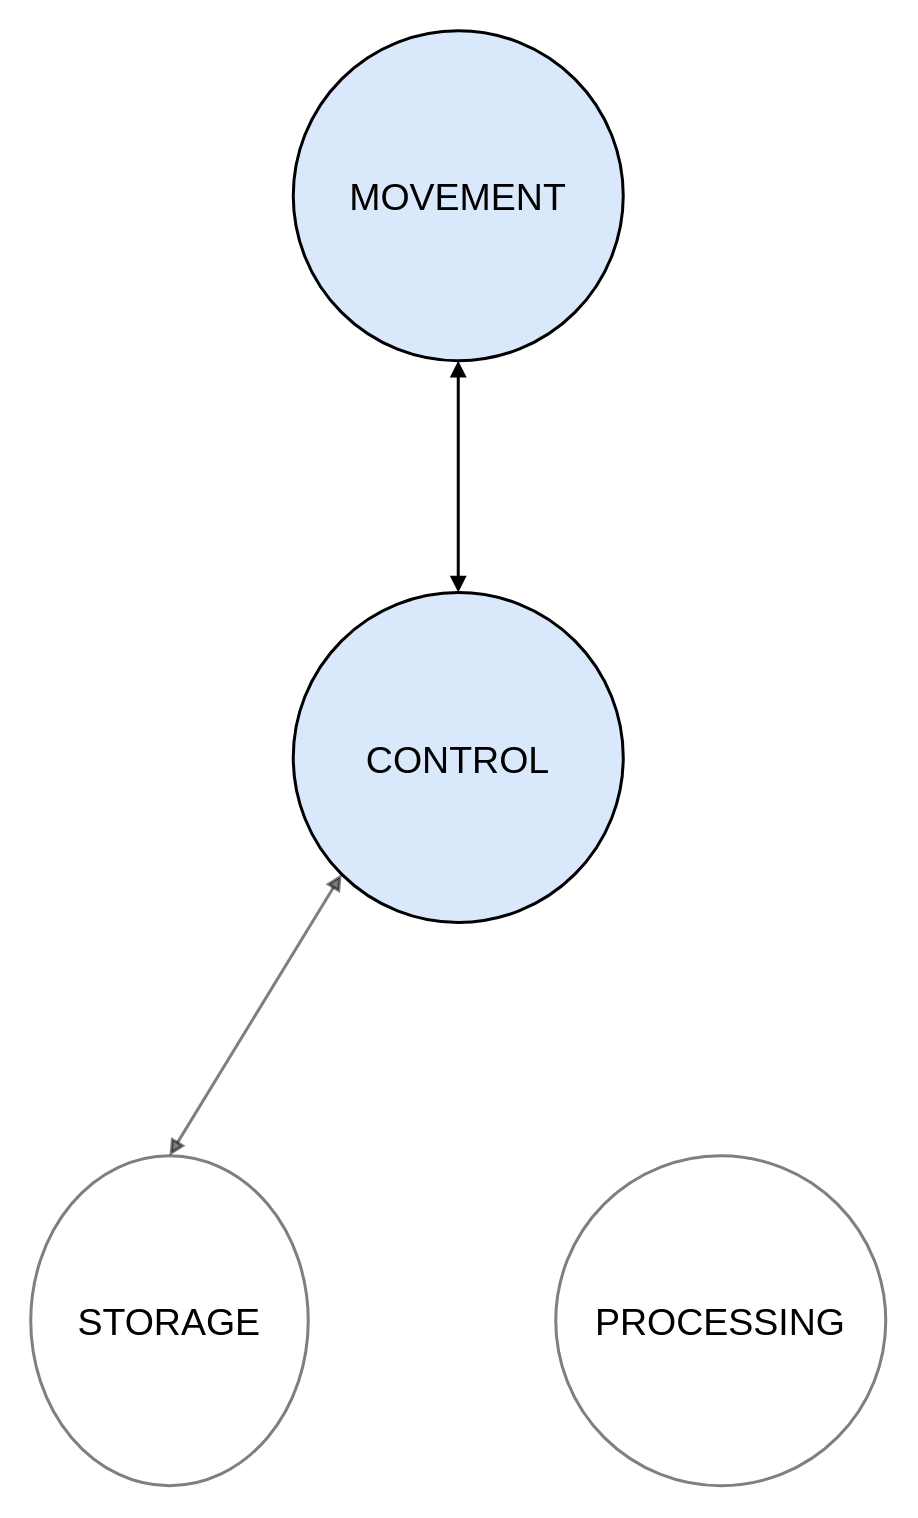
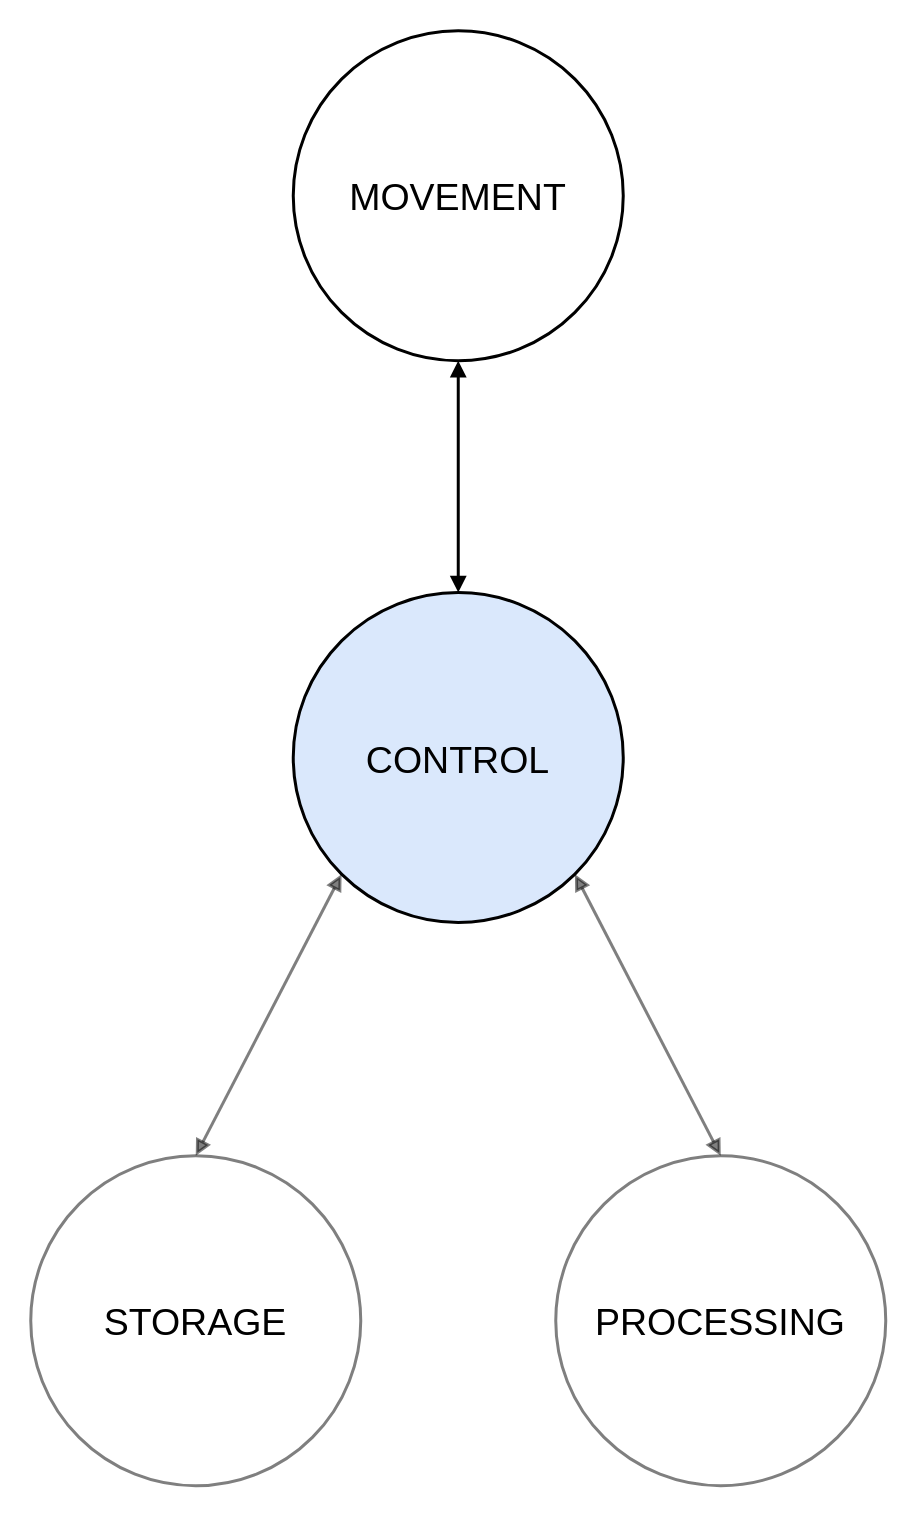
node "MOVEMENT": fillcolor #dae8fc -> #ffffff
edge "CONTROL" -- "PROCESSING": added
node "STORAGE": size 278x330 -> 330x330
